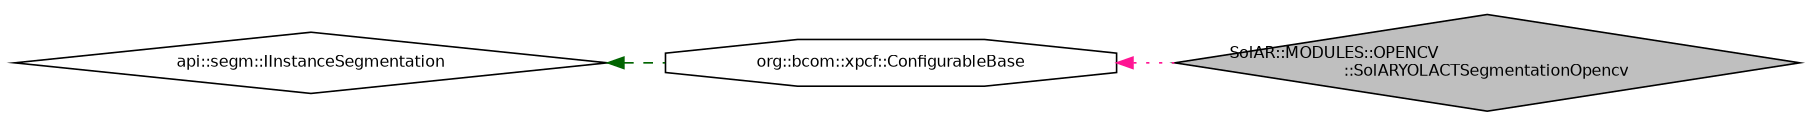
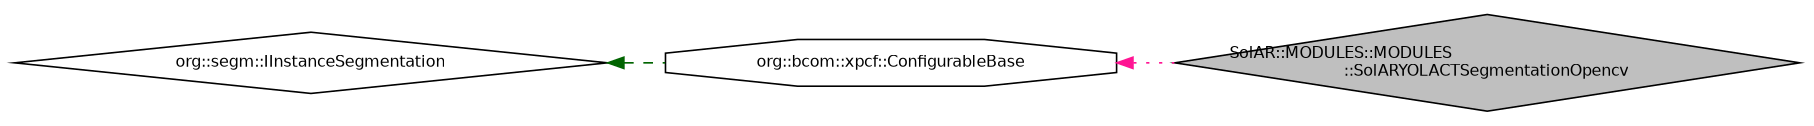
node "api::segm::IInstanceSegmentation": label "api::segm::IInstanceSegmentation" -> "org::segm::IInstanceSegmentation"
node "SolAR::MODULES::OPENCV ::SolARYOLACTSegmentationOpencv": label "SolAR::MODULES::OPENCV ::SolARYOLACTSegmentationOpencv" -> "SolAR::MODULES::MODULES ::SolARYOLACTSegmentationOpencv"
